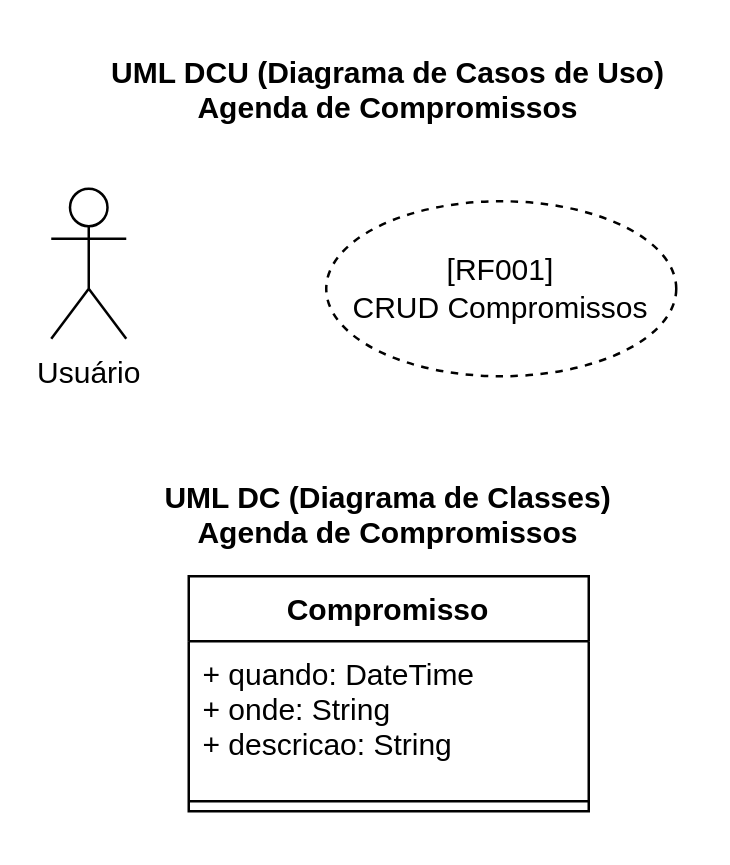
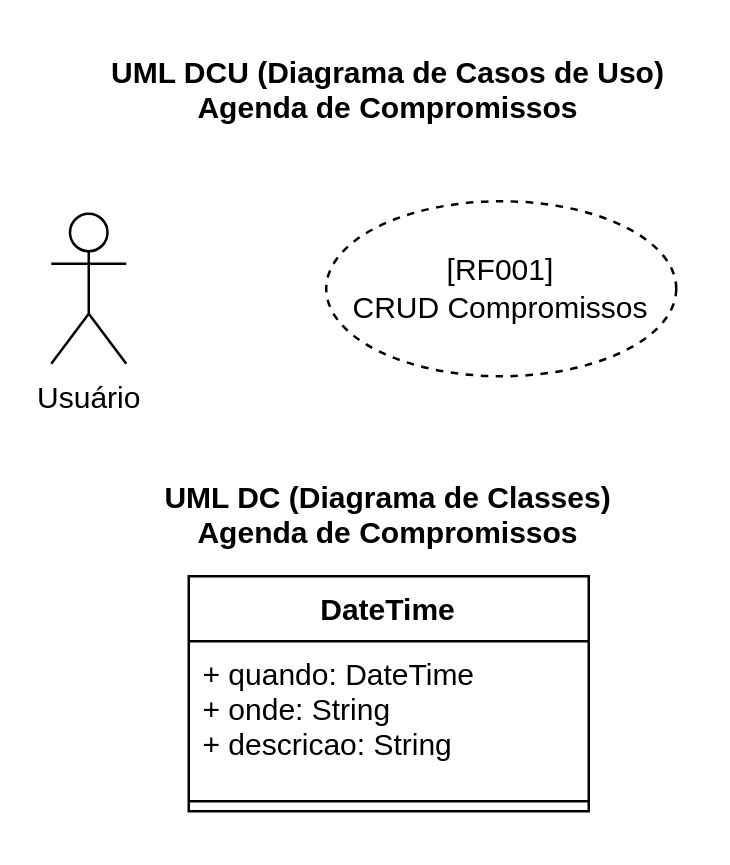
node "Usuário": moved (89, 264) -> (89, 289)
node "Compromisso": label "Compromisso" -> "DateTime"
